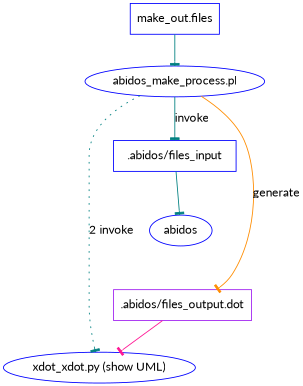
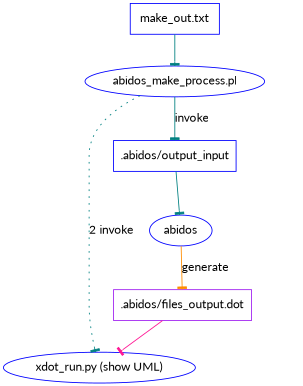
node "make_out.files": label "make_out.files" -> "make_out.txt"
node ".abidos/files_input": label ".abidos/files_input" -> ".abidos/output_input"
edge "abidos_make_process.pl" -> ".abidos/files_output.dot": now "abidos" -> ".abidos/files_output.dot"
node "xdot_xdot.py (show UML)": label "xdot_xdot.py (show UML)" -> "xdot_run.py (show UML)"
